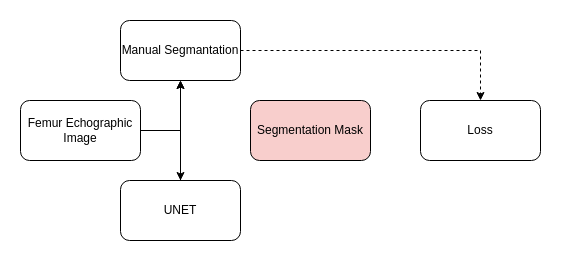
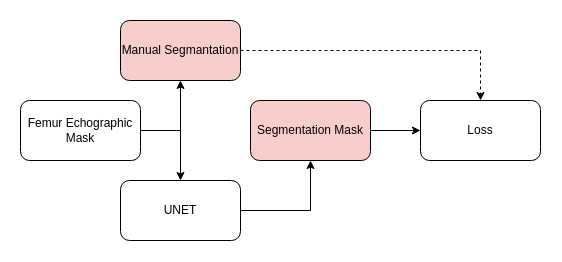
node "Manual Segmantation": fillcolor #ffffff -> #f8cecc
node "Femur Echographic Image": label "Femur Echographic Image" -> "Femur Echographic Mask"
edge "Segmentation Mask" -> "Loss": added
edge "UNET" -> "Manual Segmantation": now "UNET" -> "Segmentation Mask"
